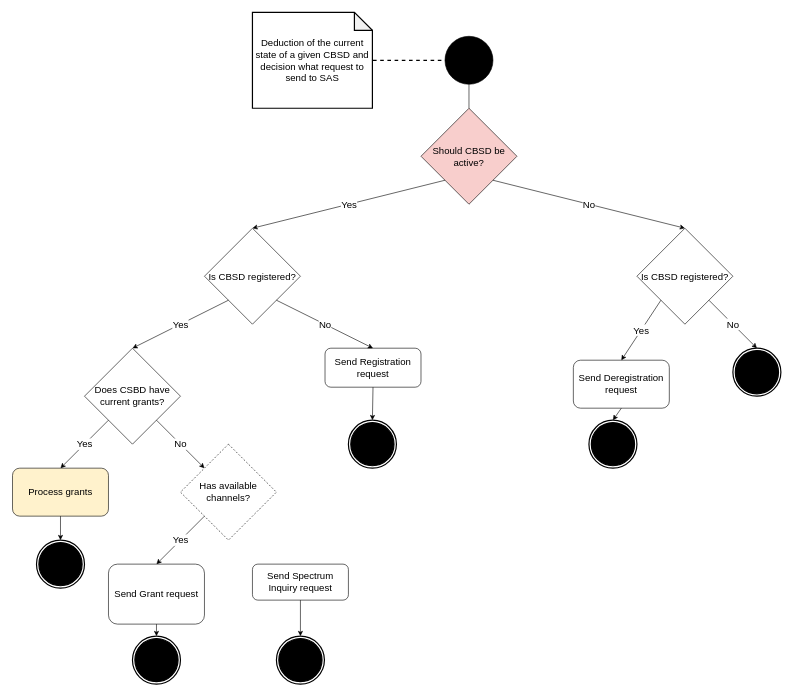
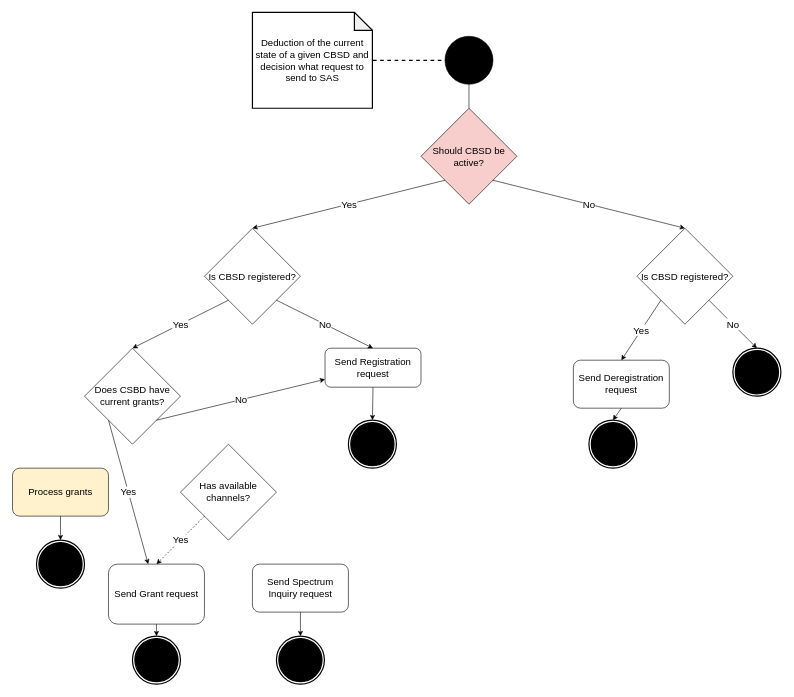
edge "Does CSBD have current grants?" -> "Has available channels?": now "Does CSBD have current grants?" -> "Send Registration request"
edge "Does CSBD have current grants?" -> "Process grants": now "Does CSBD have current grants?" -> "Send Grant request"
node "Has available channels?": style dashed -> solid
edge "Has available channels?" -> "Send Grant request": style solid -> dashed
node "Send Spectrum Inquiry request": size 96x36 -> 96x48
